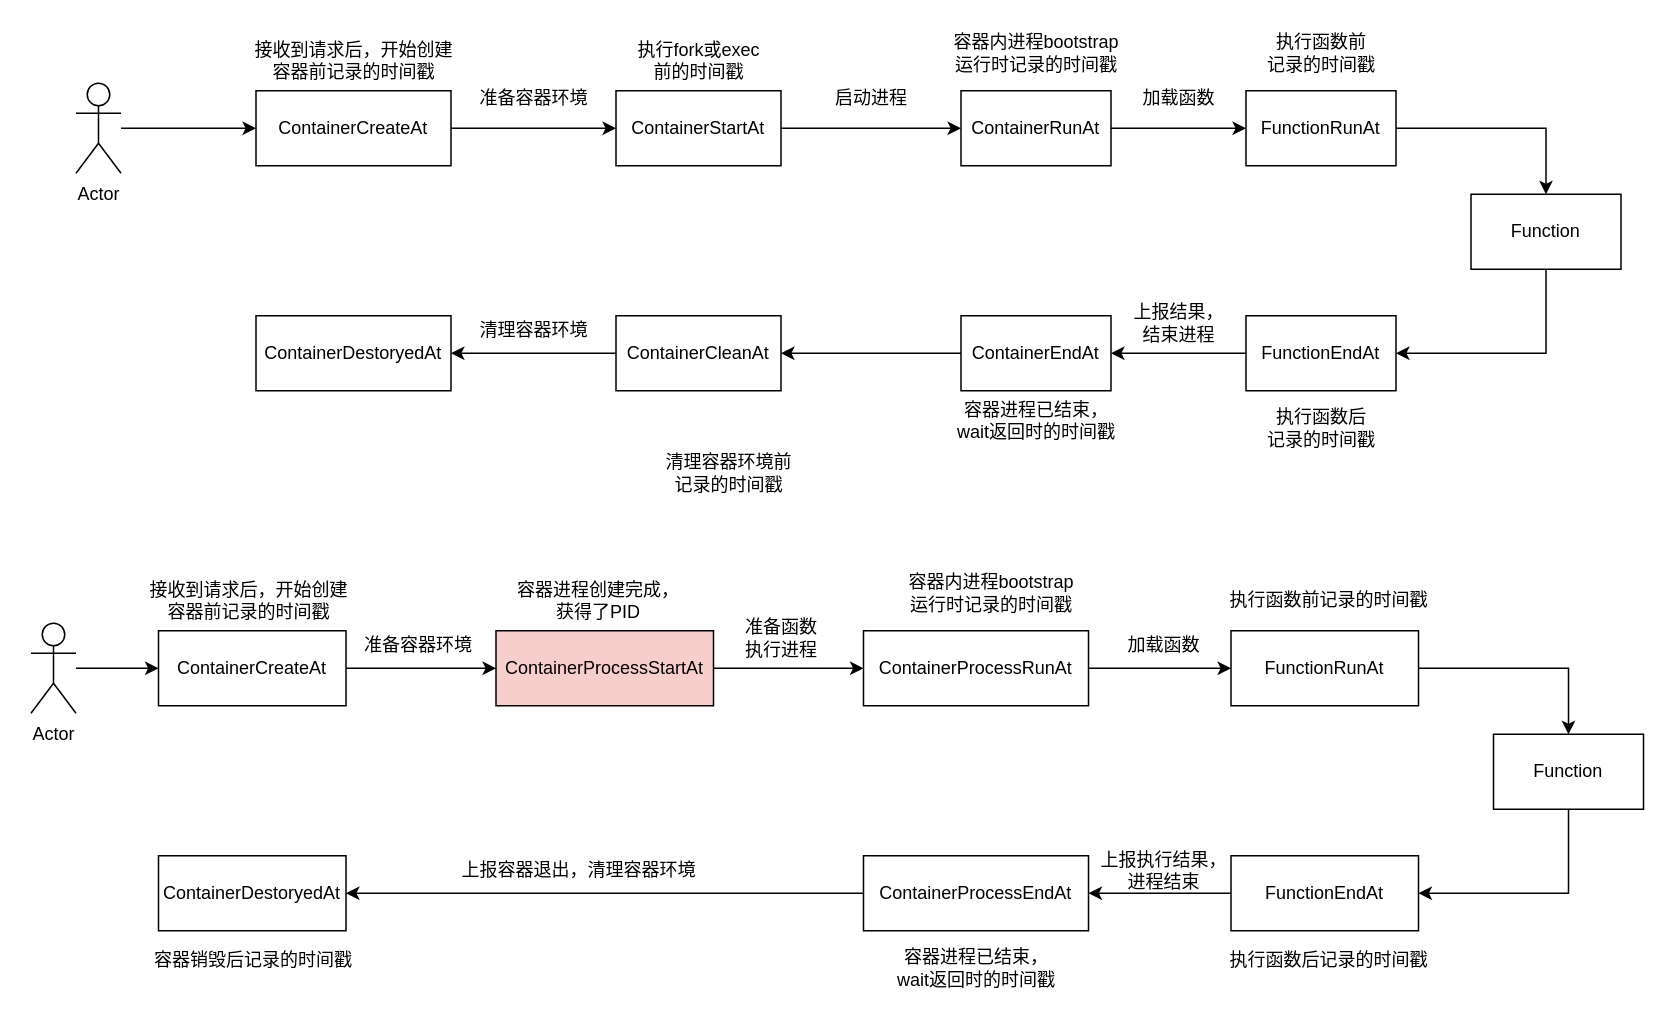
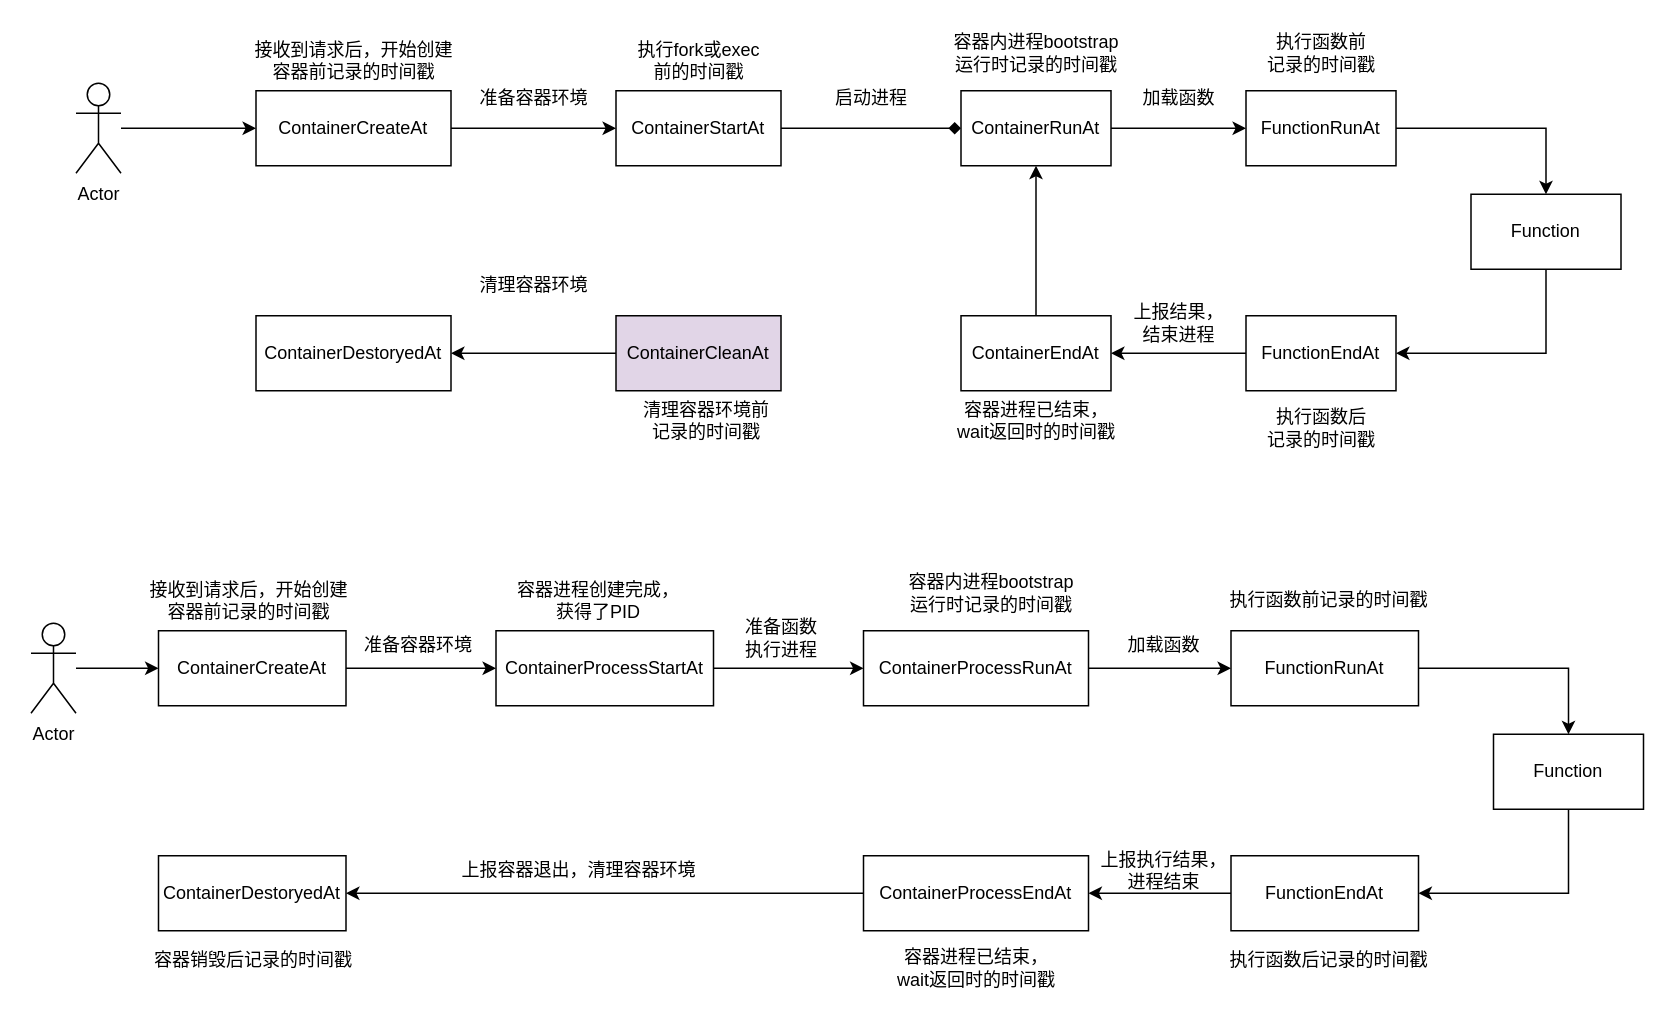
edge "ContainerStartAt" -> "ContainerRunAt": arrowhead classic -> diamond
node "清理容器环境": moved (533, 331) -> (533, 286)
node "ContainerCleanAt": fillcolor #ffffff -> #e1d5e7
edge "ContainerEndAt" -> "ContainerCleanAt": now "ContainerEndAt" -> "ContainerRunAt"
node "清理容器环境前 记录的时间戳": moved (728, 473) -> (706, 421)
node "ContainerProcessStartAt": fillcolor #f8cecc -> #ffffff
